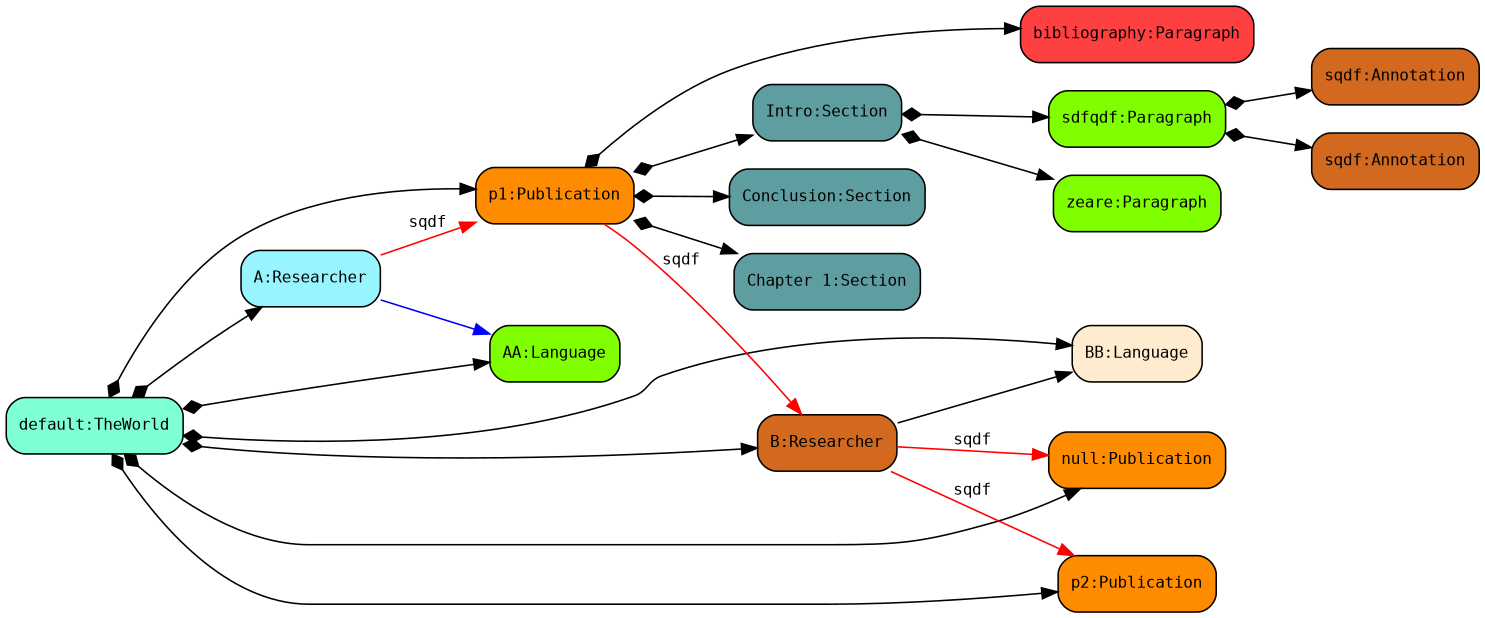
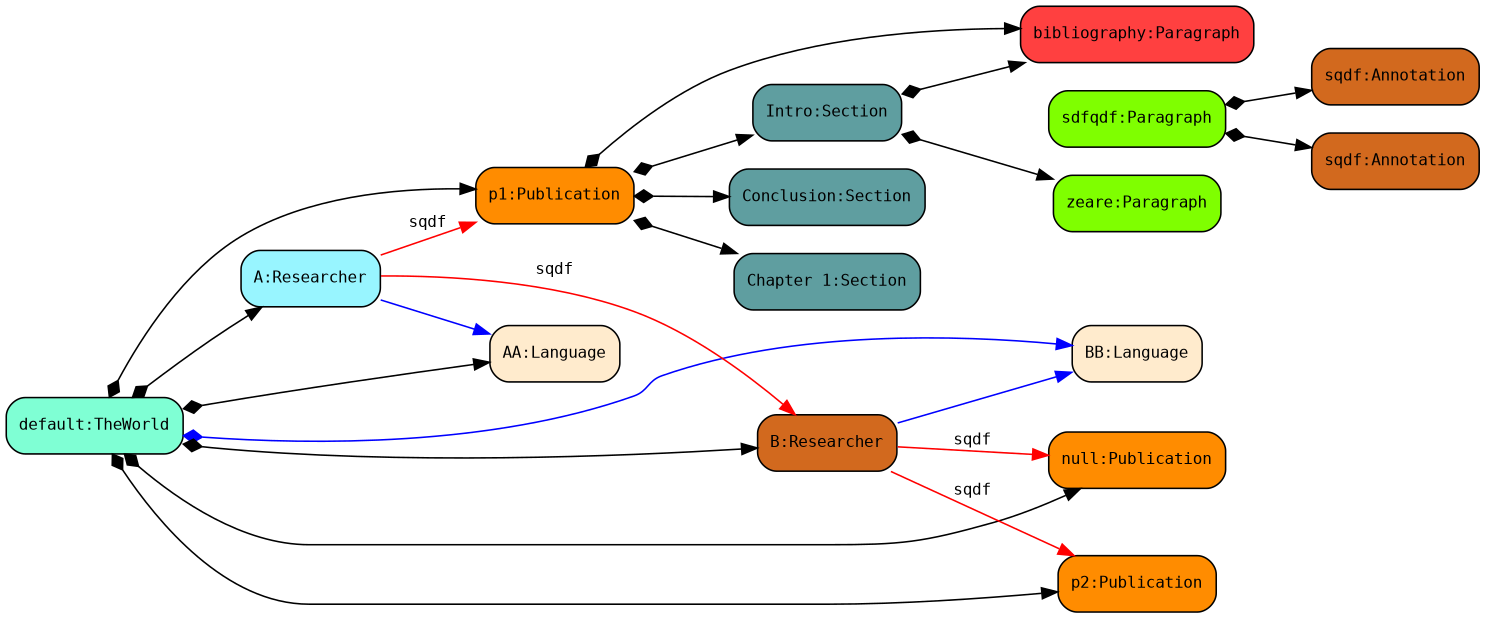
edge "Intro:Section" -- "sdfqdf:Paragraph": now "Intro:Section" -- "bibliography:Paragraph"
edge "p1:Publication" -> "B:Researcher": now "A:Researcher" -> "B:Researcher"
node "AA:Language": fillcolor chartreuse -> blanchedalmond
edge "BB:Language" -- "default:TheWorld": color black -> blue
edge "B:Researcher" -> "BB:Language": color black -> blue
